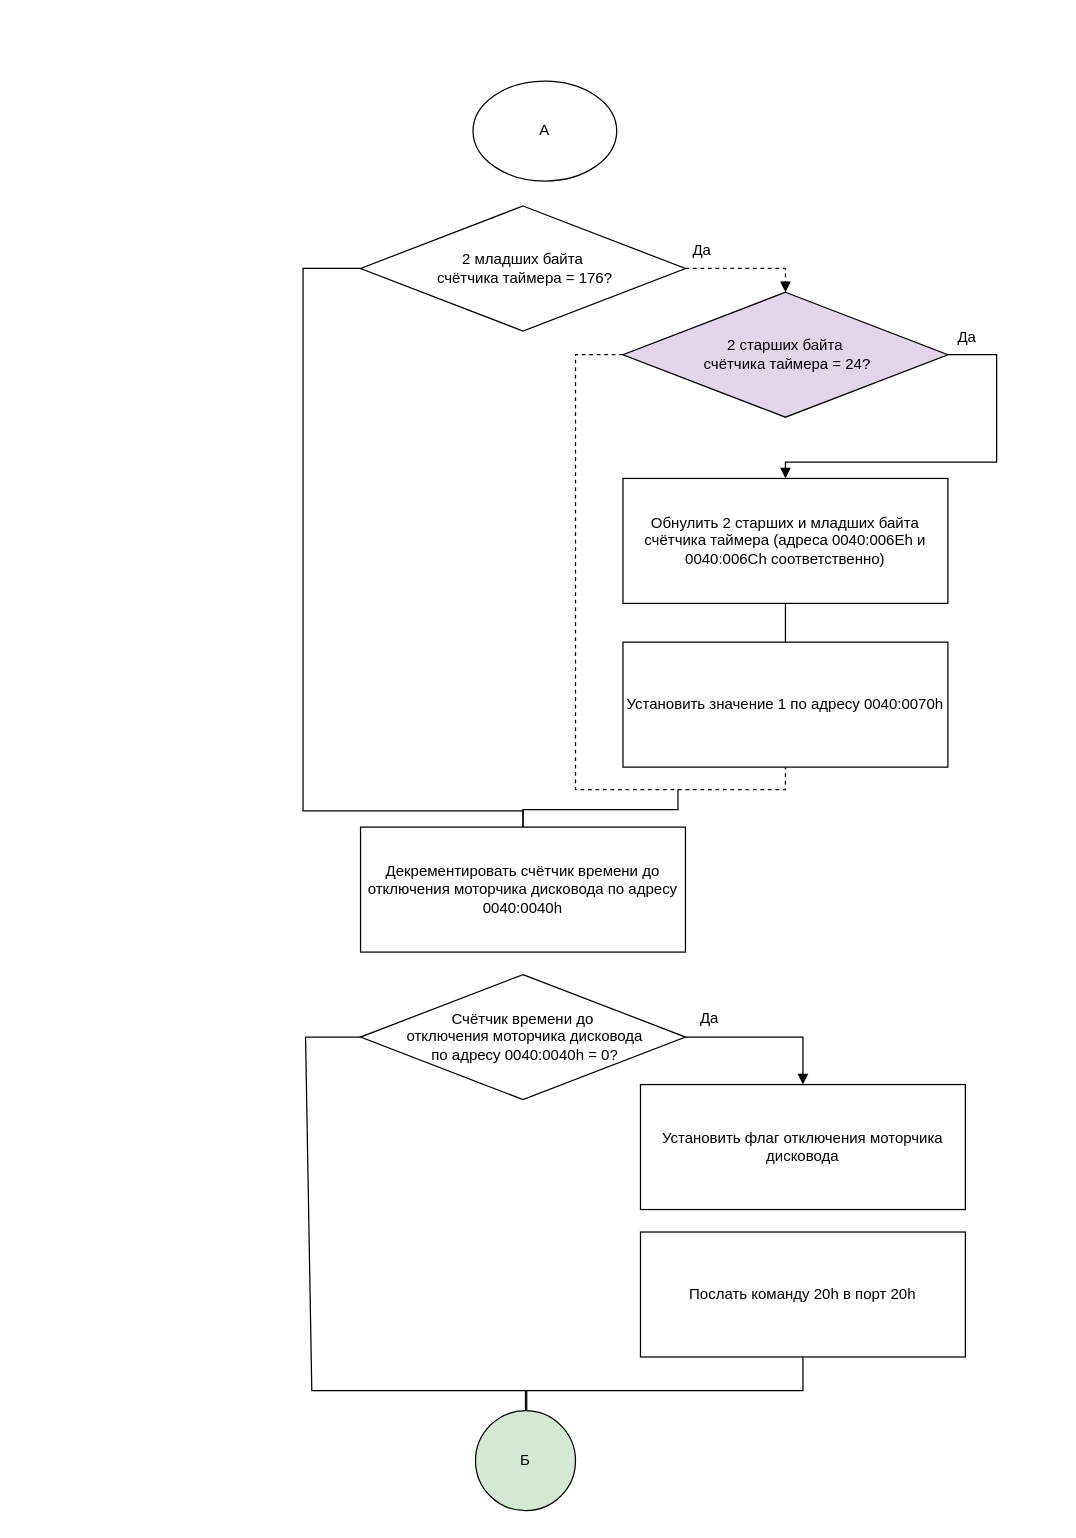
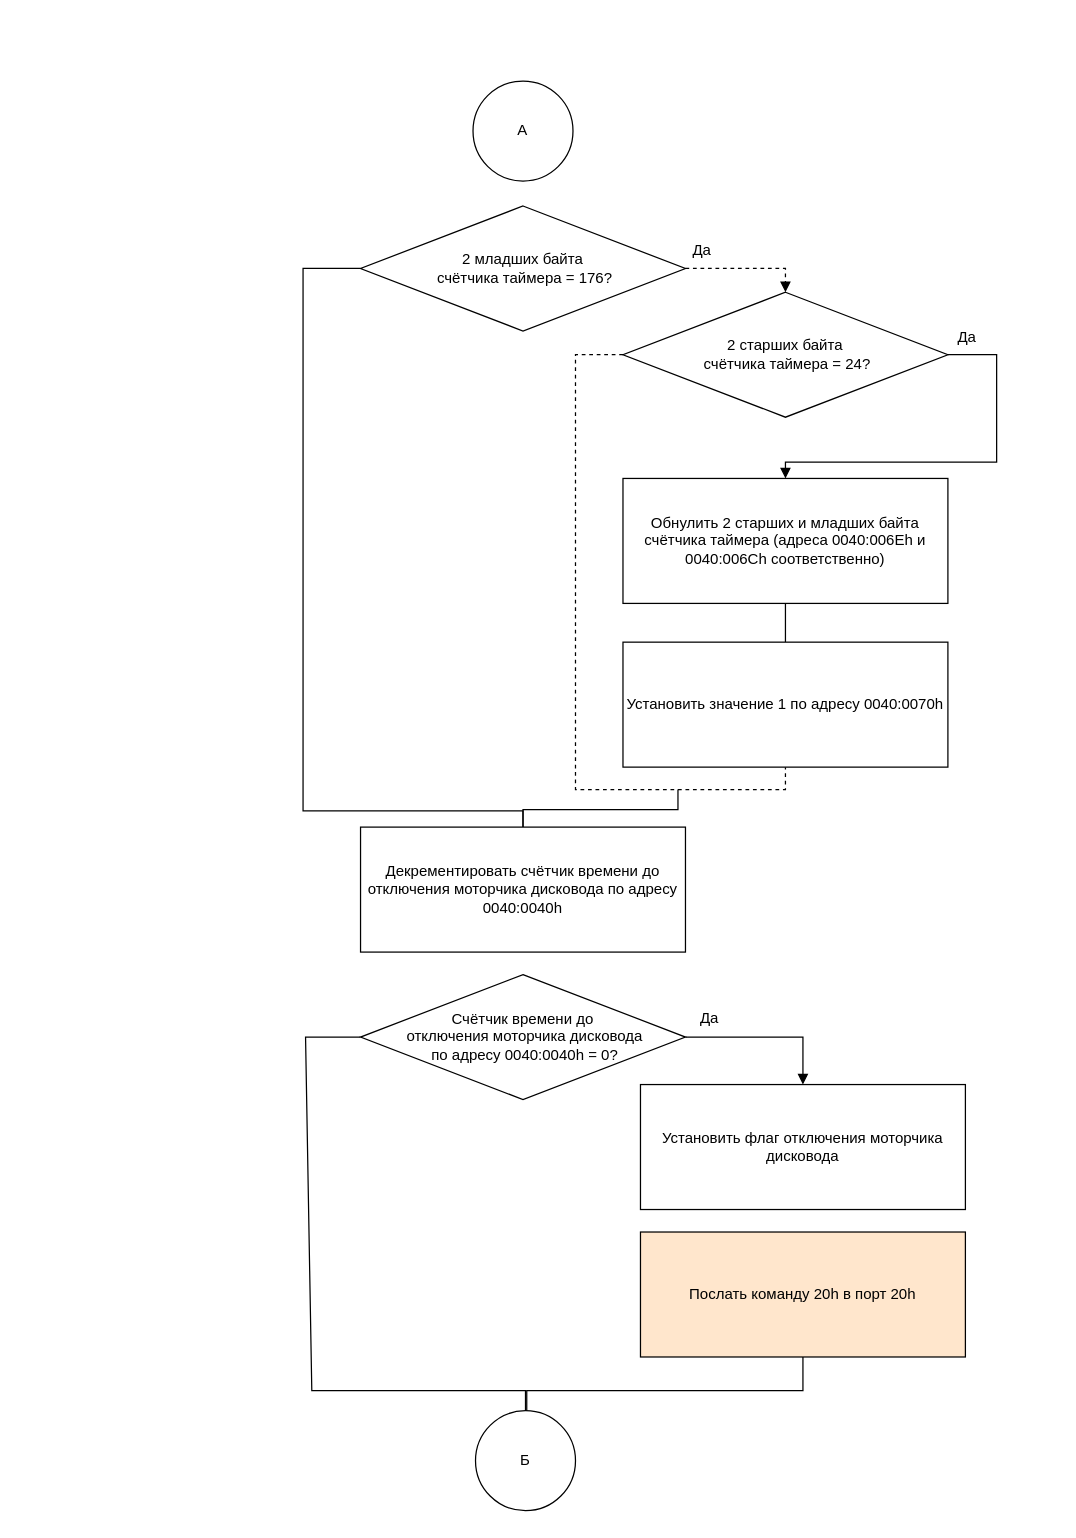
node "A": size 144x100 -> 100x100
node "2 старших байта счётчика таймера = 24?": fillcolor #e1d5e7 -> #ffffff
node "Послать команду 20h в порт 20h": fillcolor #ffffff -> #ffe6cc
node "Б": fillcolor #d5e8d4 -> #ffffff
